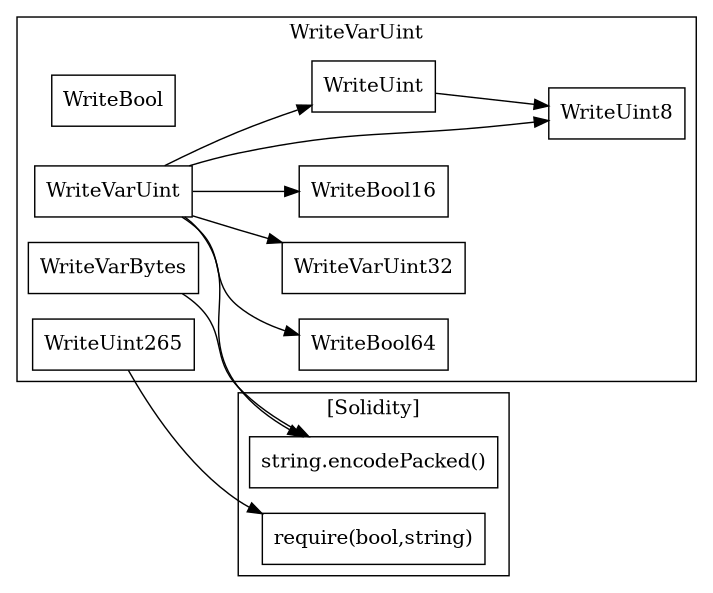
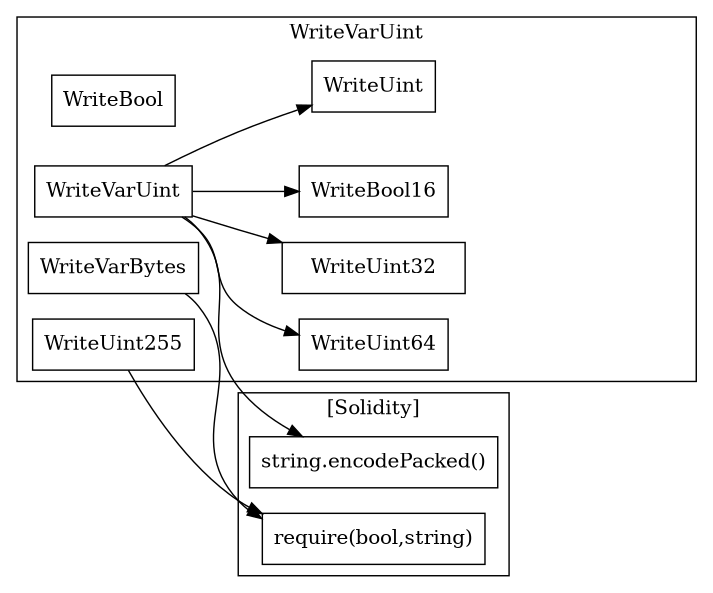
node "WriteUint8": removed
node "WriteVarUint32": label "WriteVarUint32" -> "WriteUint32"
node "WriteUint265": label "WriteUint265" -> "WriteUint255"
node "WriteBool64": label "WriteBool64" -> "WriteUint64"
edge "WriteVarBytes" -> "string.encodePacked()": now "WriteVarBytes" -> "require(bool,string)"
